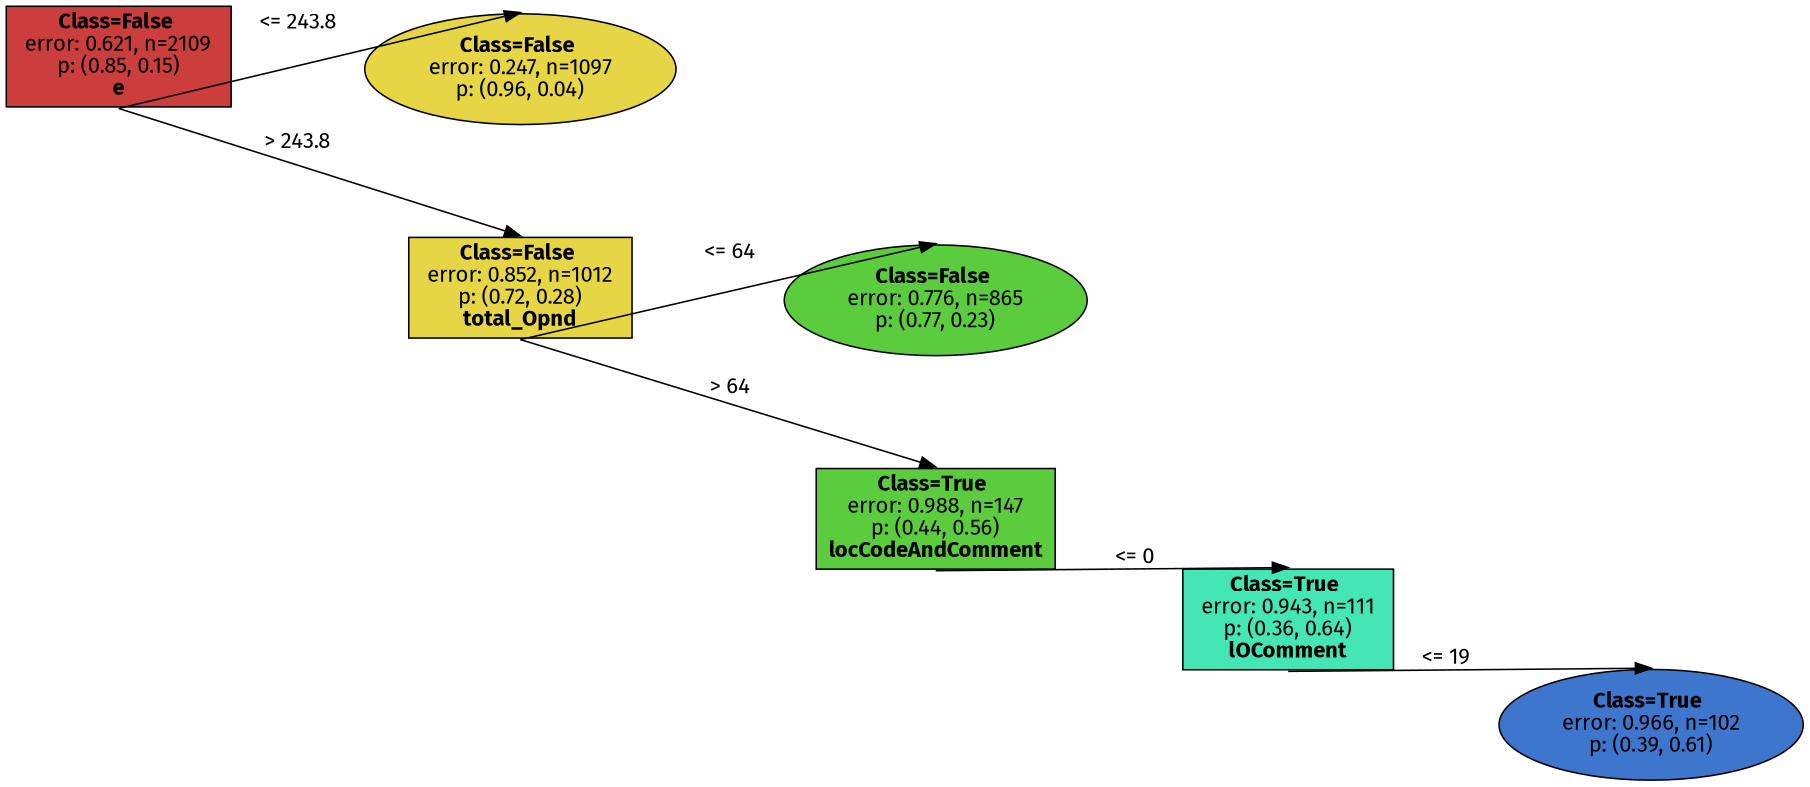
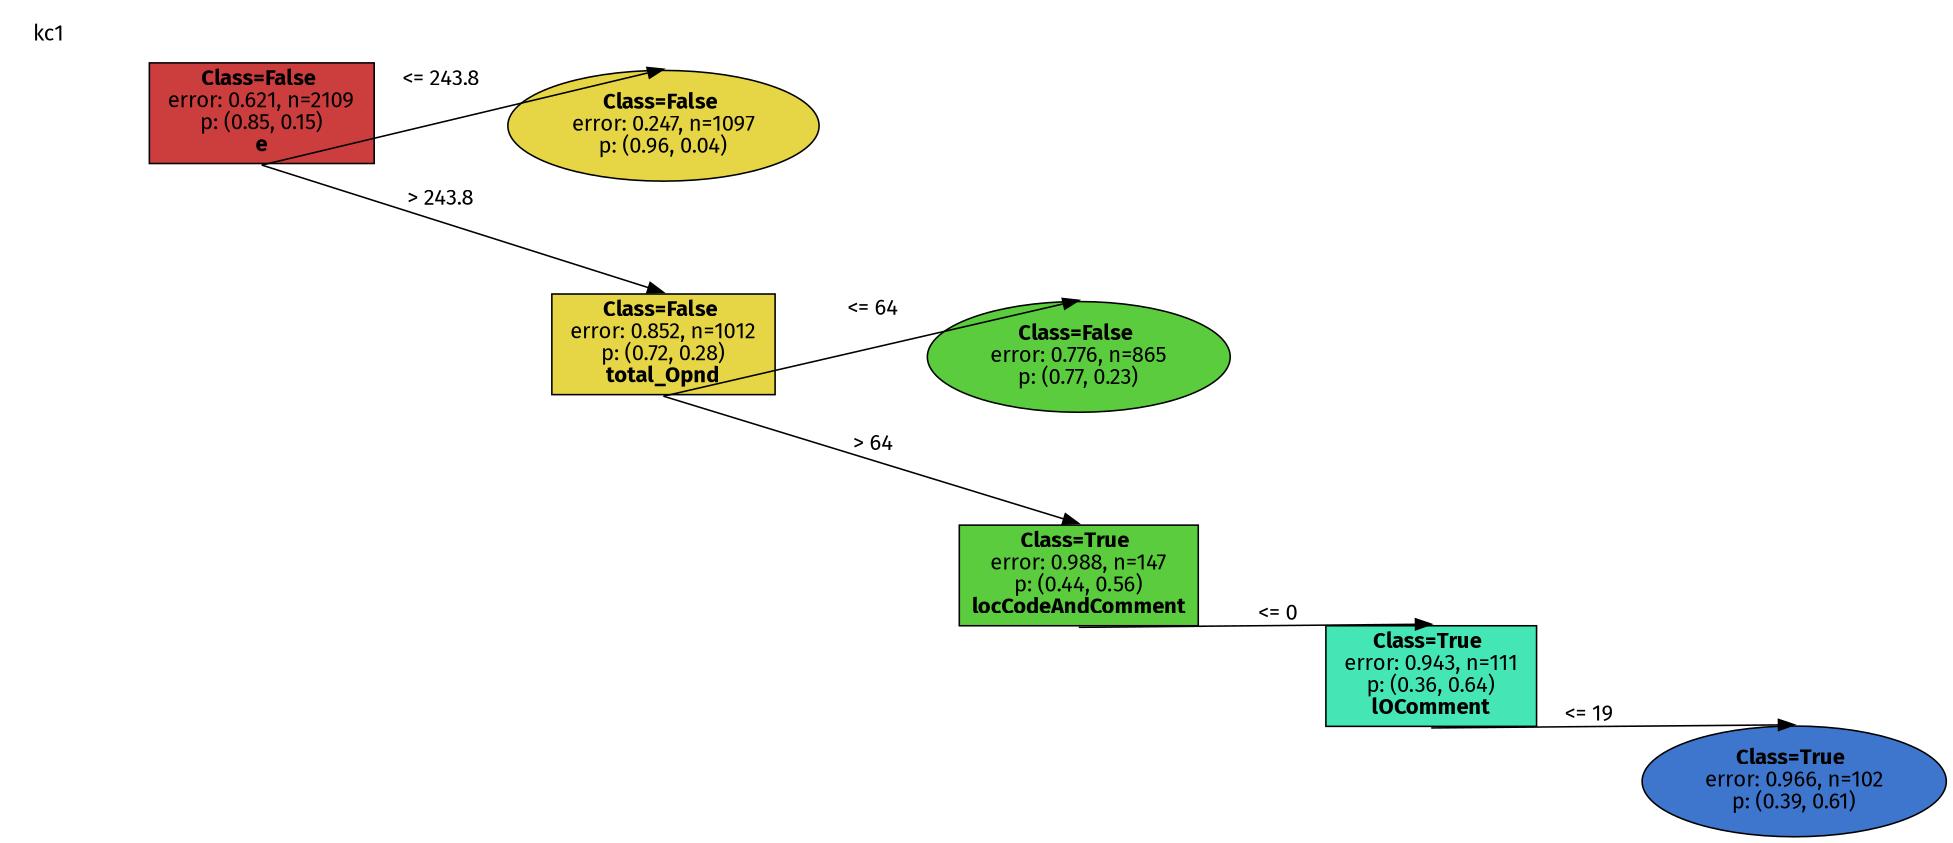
node "kc1": added
